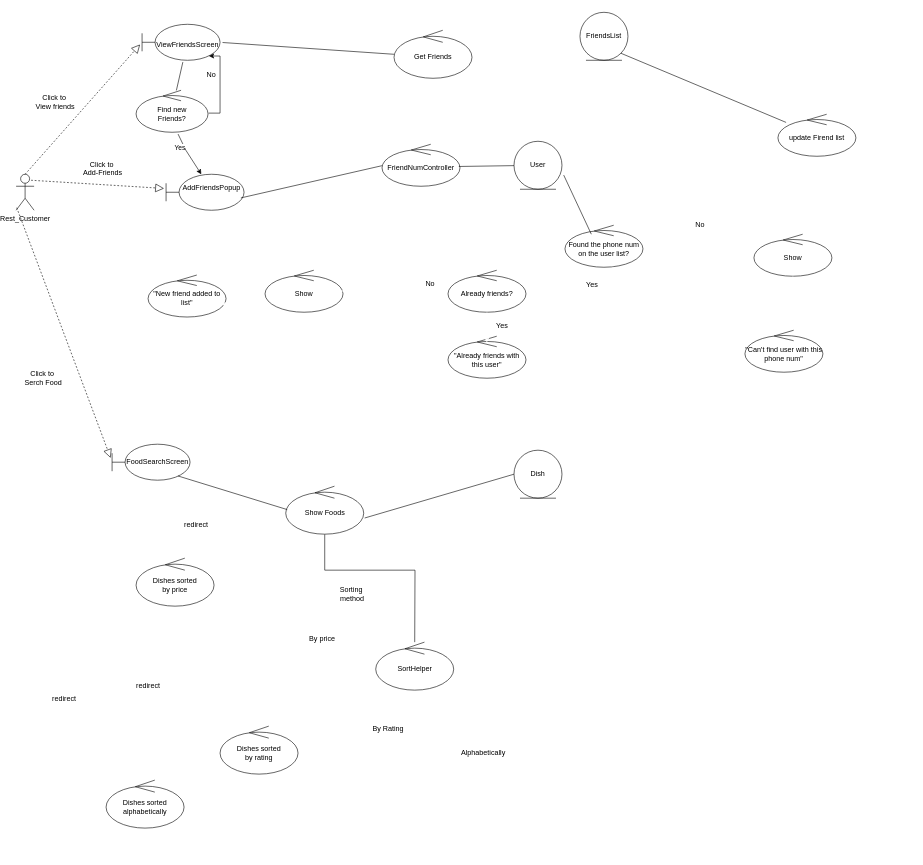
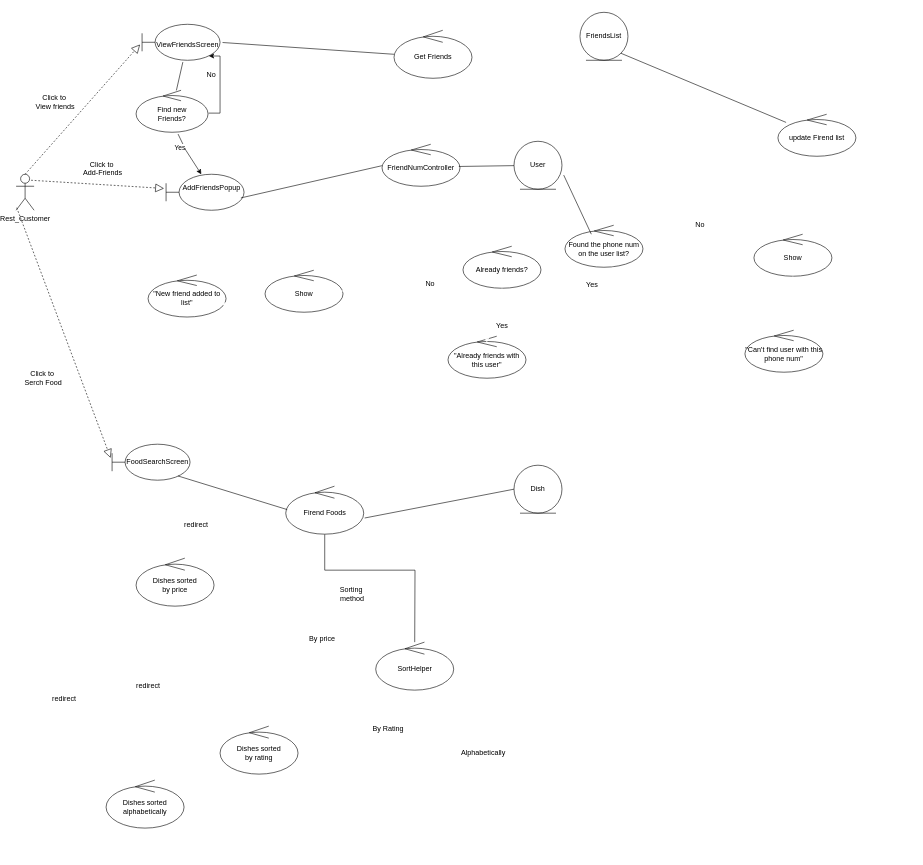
node "Already friends?": moved (487, 291) -> (502, 267)
node "Dish": moved (538, 474) -> (538, 489)
node "Show Foods": label "Show Foods" -> "Firend Foods"
